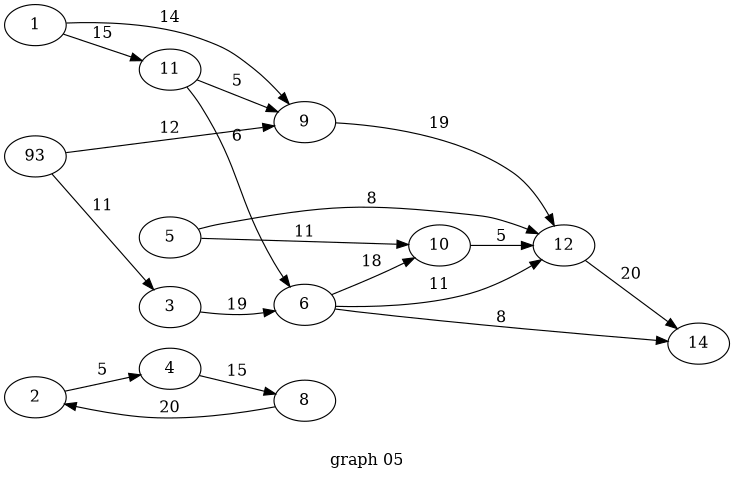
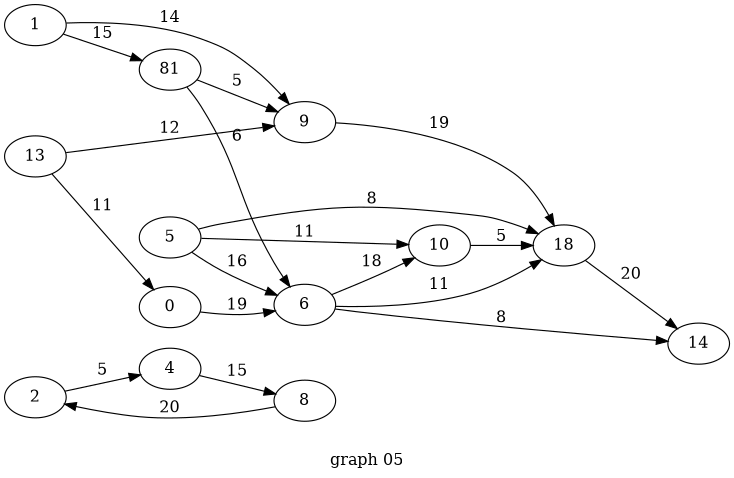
node "11": label "11" -> "81"
node "93": label "93" -> "13"
node "12": label "12" -> "18"
edge "5" -> "6": added, label "16"
node "3": label "3" -> "0"
